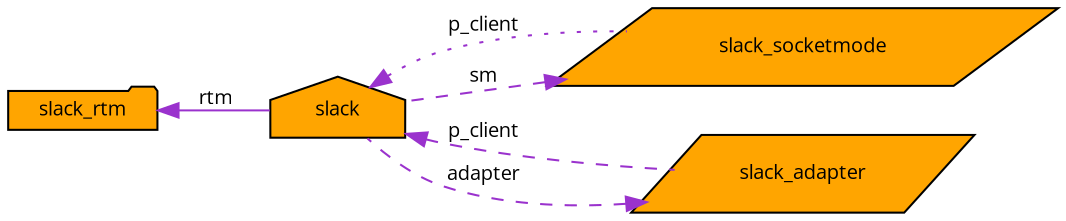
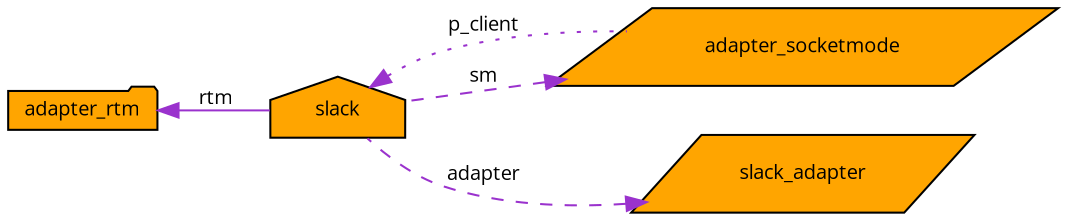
node "slack_socketmode": label "slack_socketmode" -> "adapter_socketmode"
node "slack_rtm": label "slack_rtm" -> "adapter_rtm"
edge "slack_adapter" -> "slack": removed, label "p_client"
